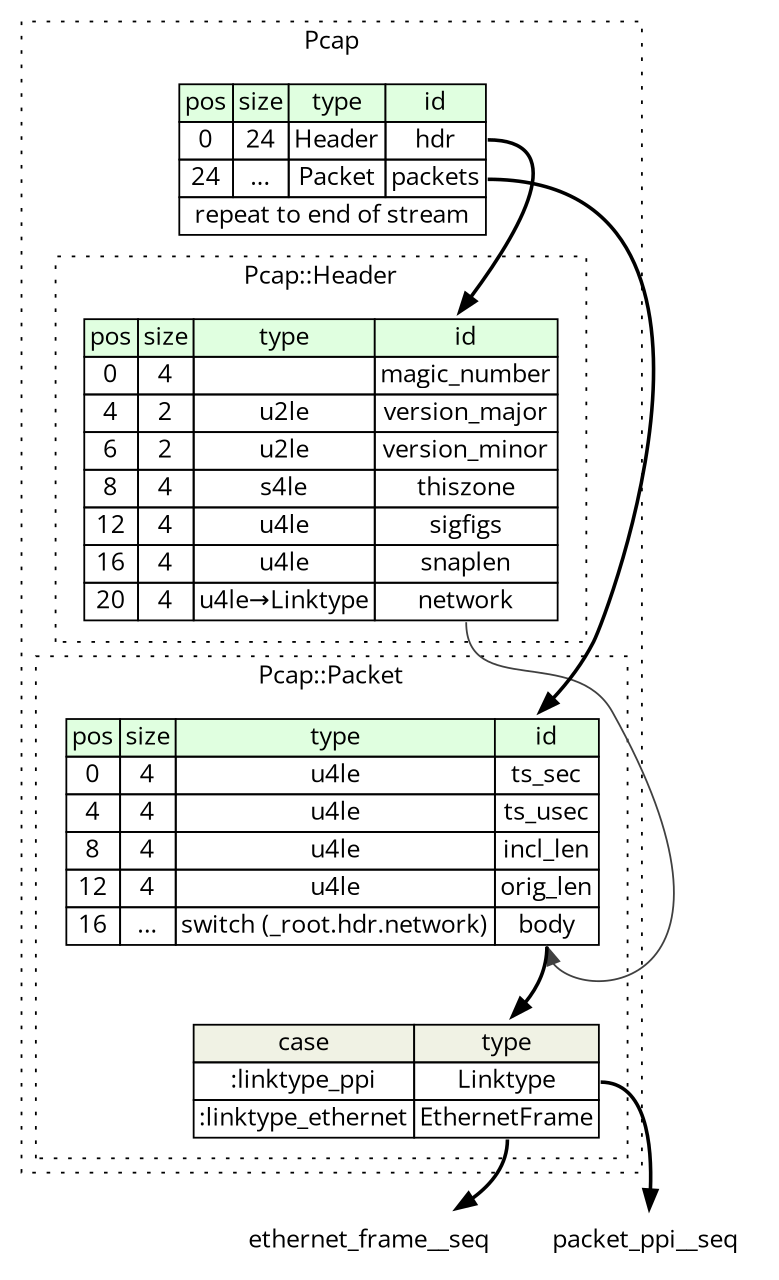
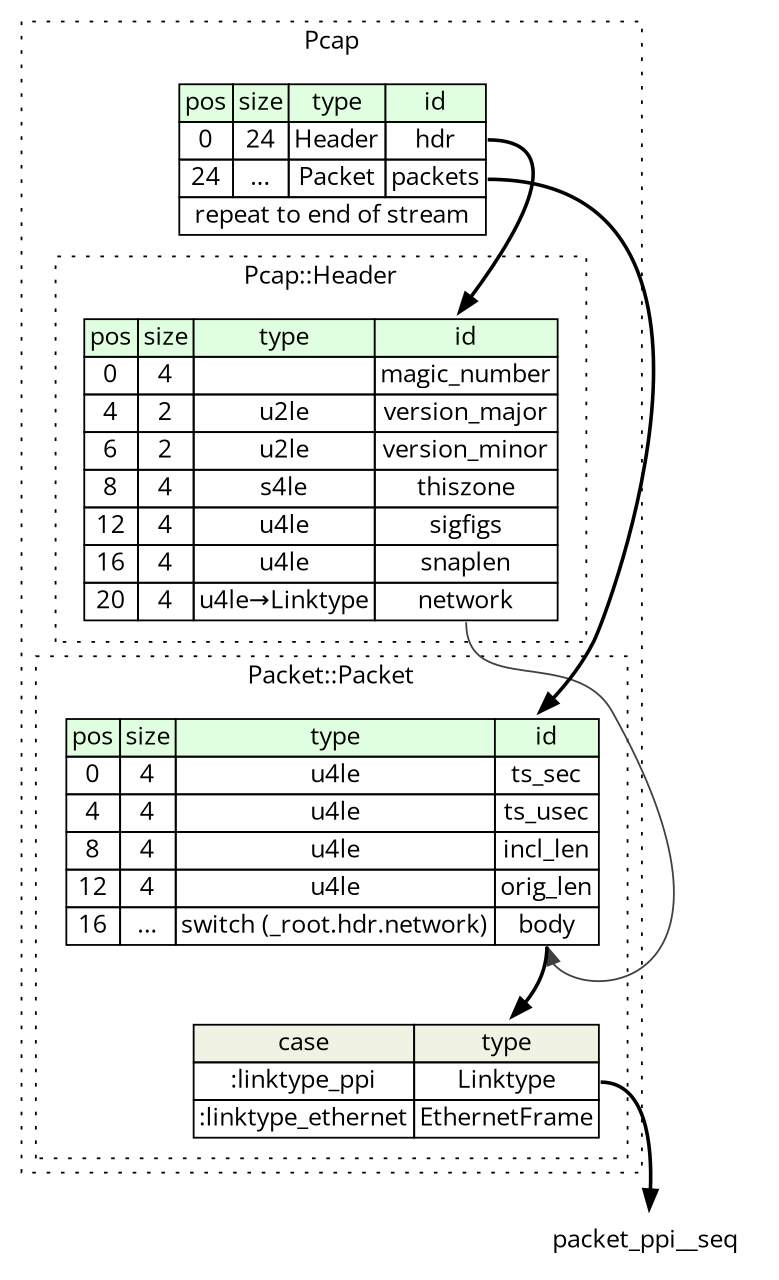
cluster "Pcap::Packet": label "Pcap::Packet" -> "Packet::Packet"
node "ethernet_frame__seq": removed
